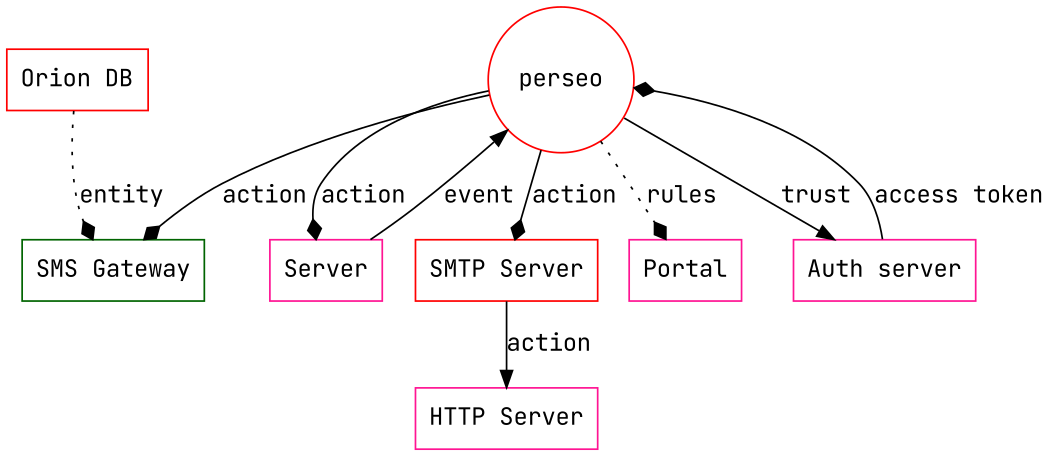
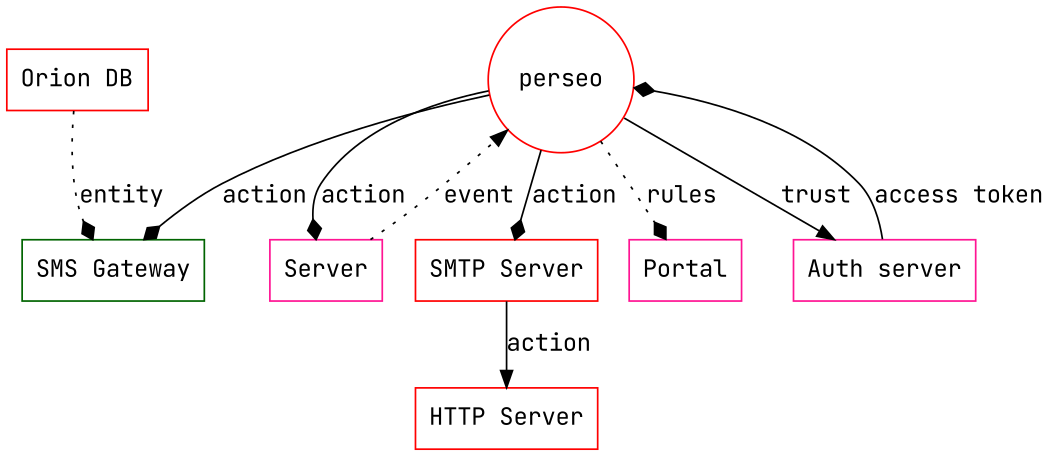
edge "Server" -> "perseo": style solid -> dotted
node "HTTP Server": color deeppink -> red
